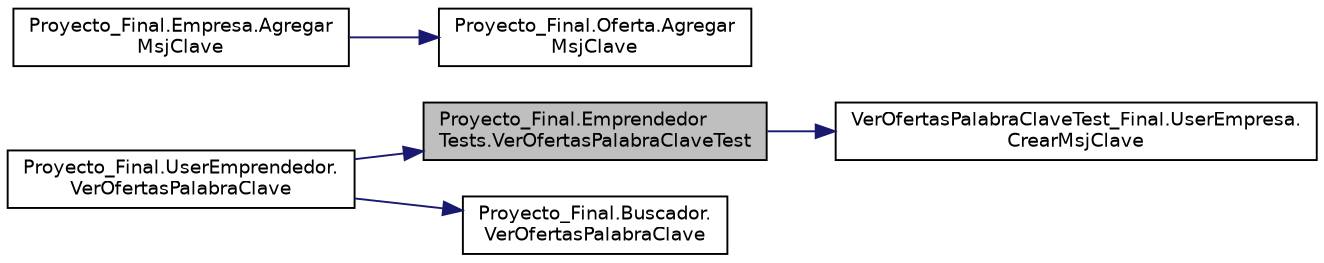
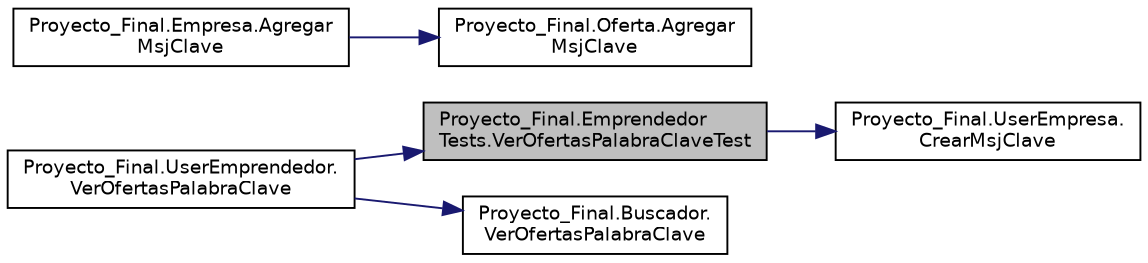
node "VerOfertasPalabraClaveTest_Final.UserEmpresa. CrearMsjClave": label "VerOfertasPalabraClaveTest_Final.UserEmpresa. CrearMsjClave" -> "Proyecto_Final.UserEmpresa. CrearMsjClave"
